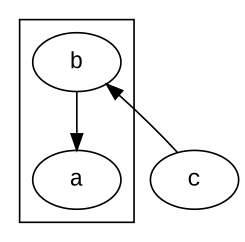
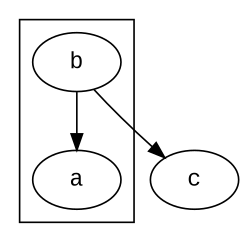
edge "c" -> "b": reversed
